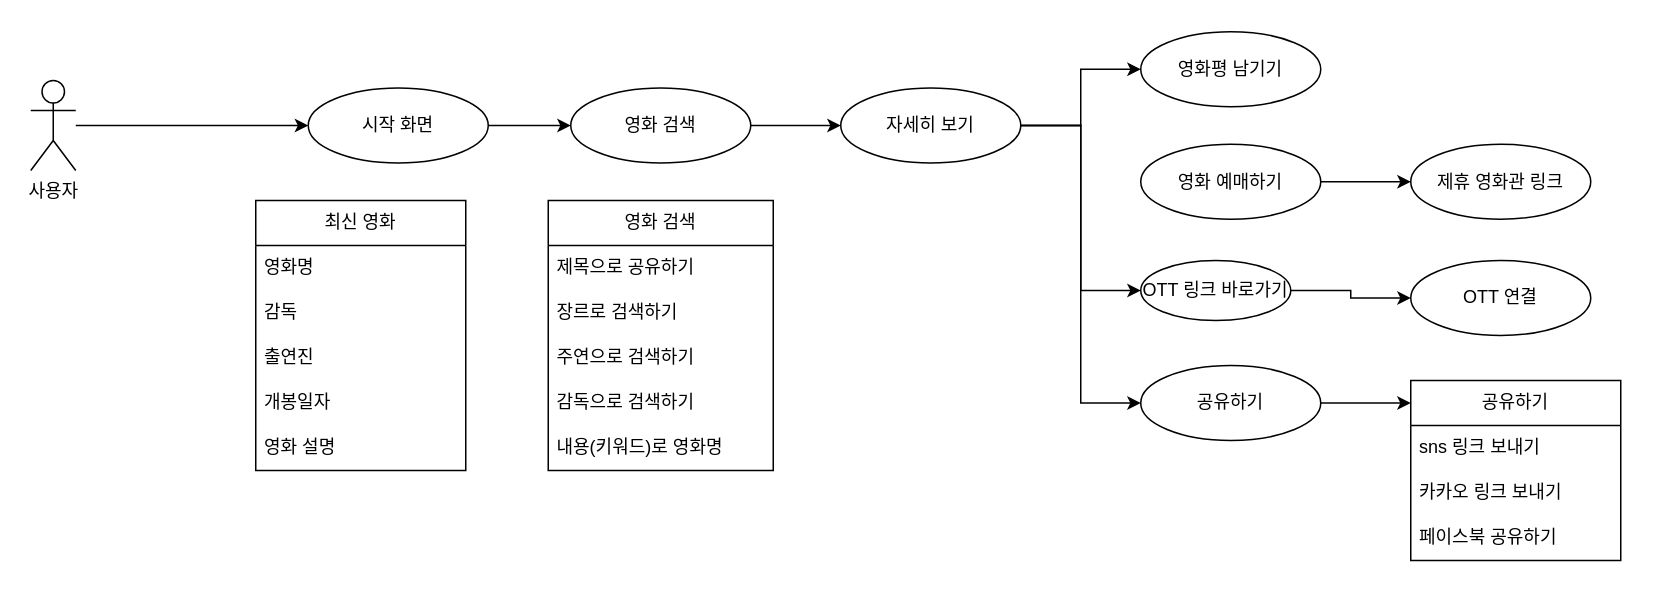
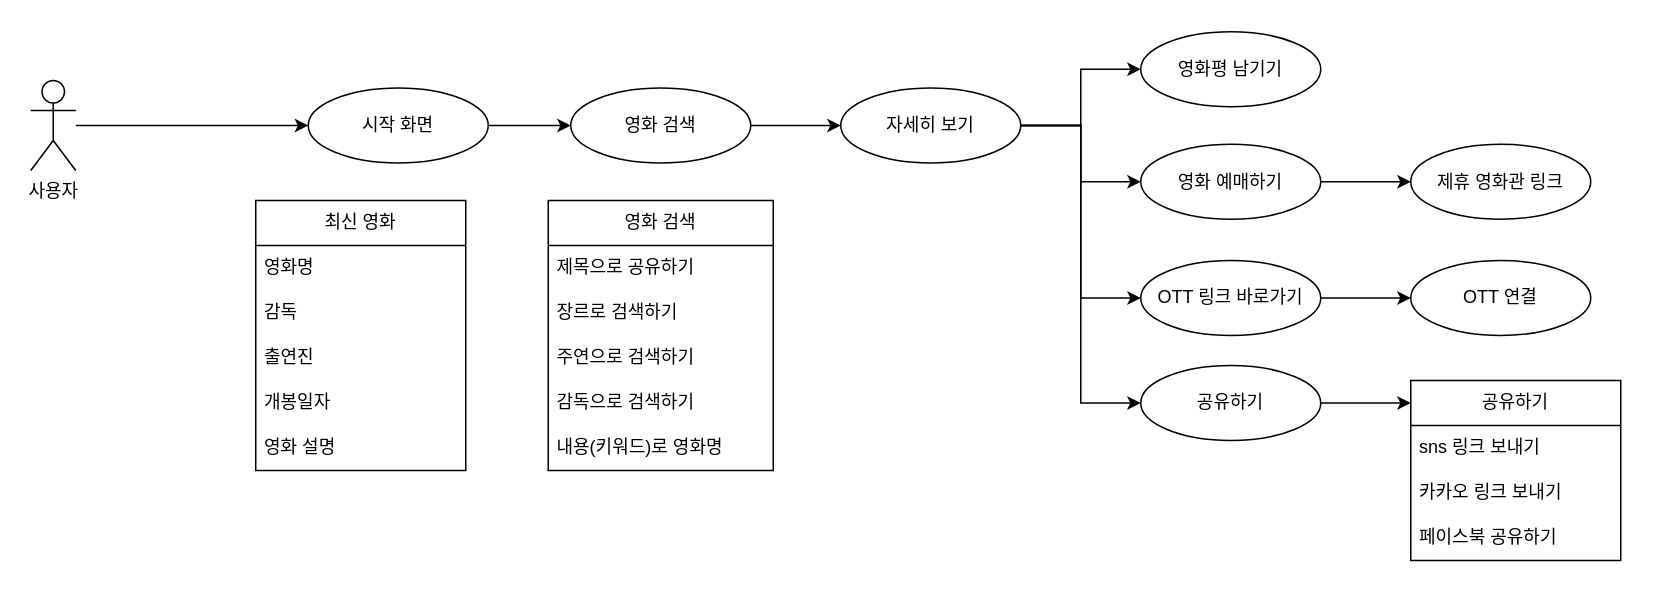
edge "자세히 보기" -> "영화 예매하기": added
node "OTT 링크 바로가기": size 150x60 -> 180x75
